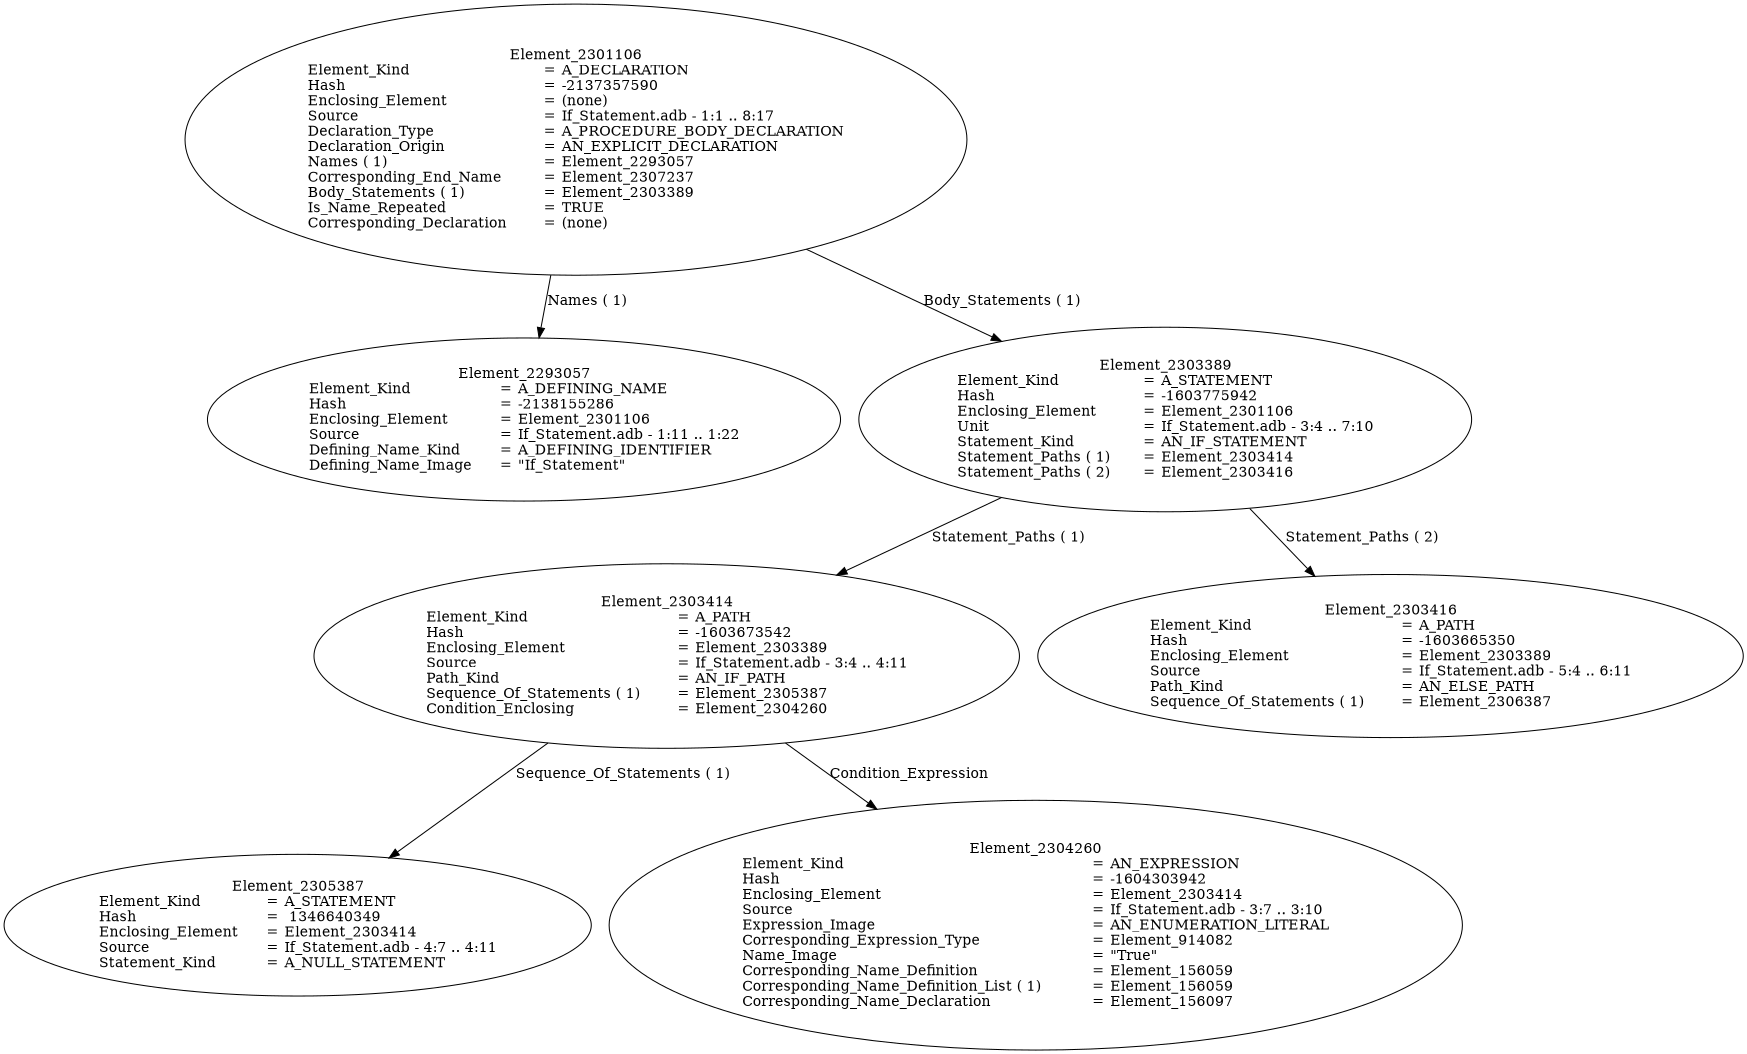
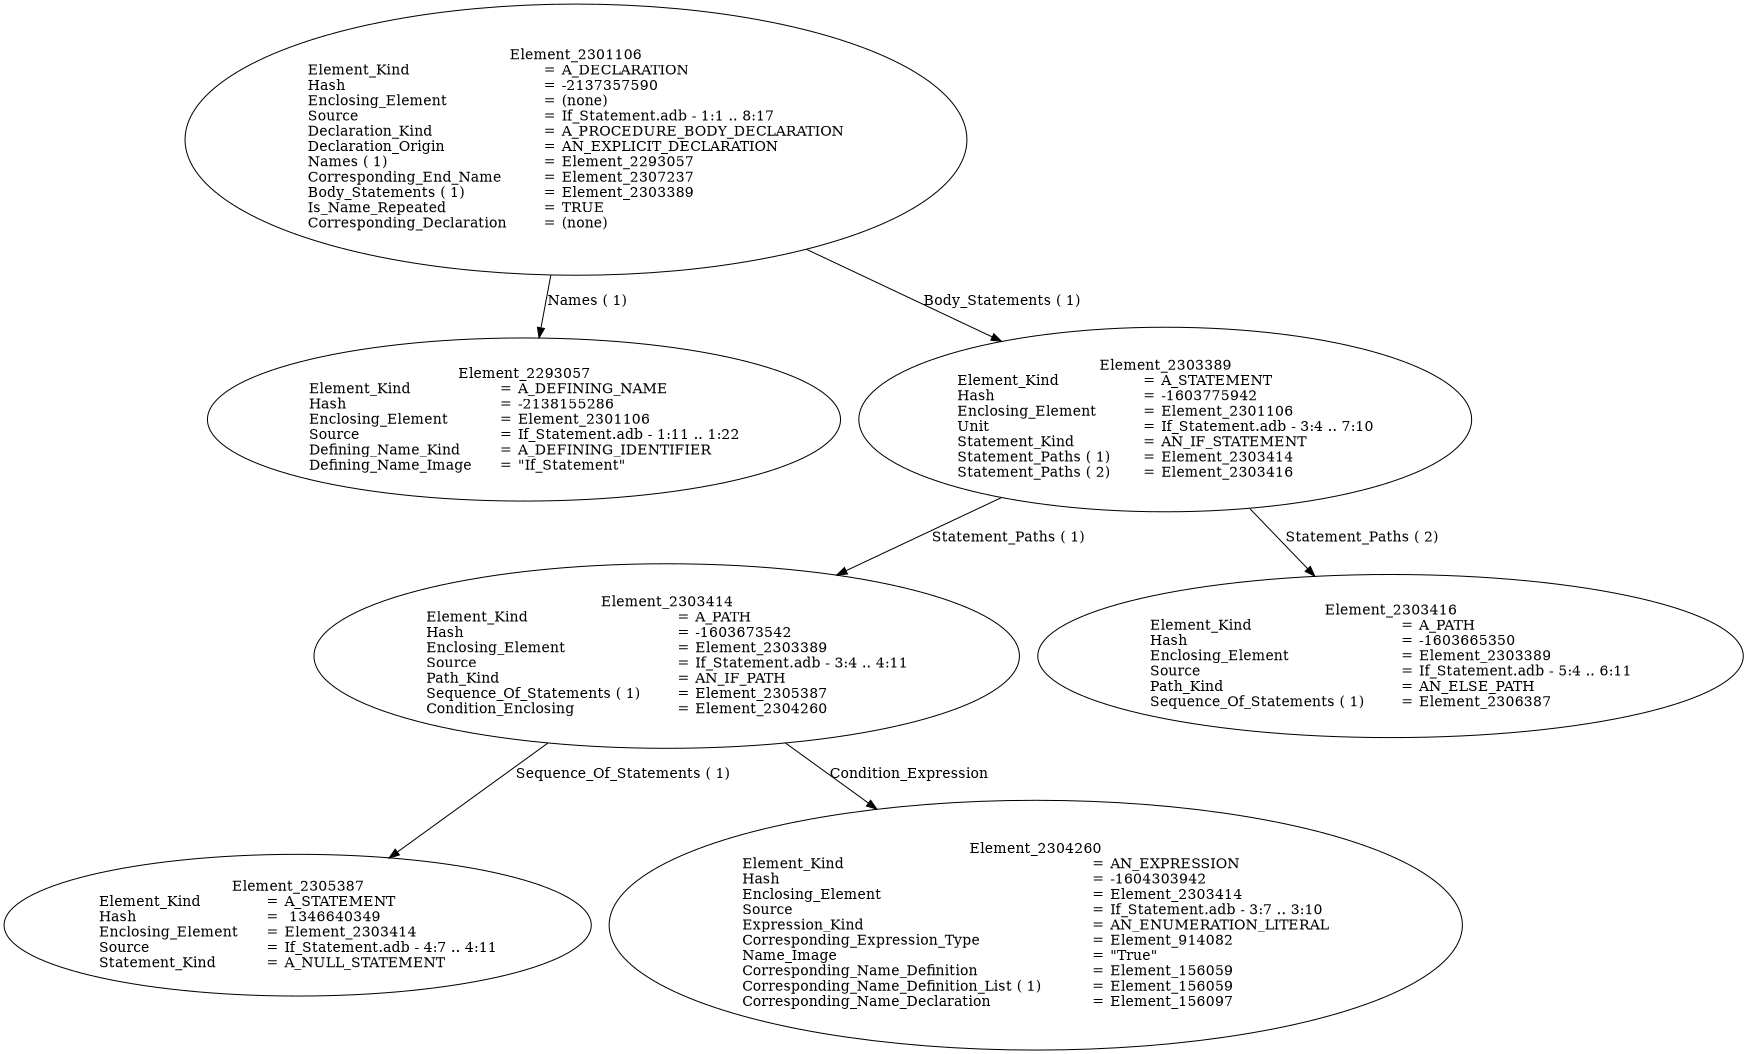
node "Element_2301106": text "Declaration_Type" -> "Declaration_Kind"
node "Element_2304260": text "Expression_Image" -> "Expression_Kind"
